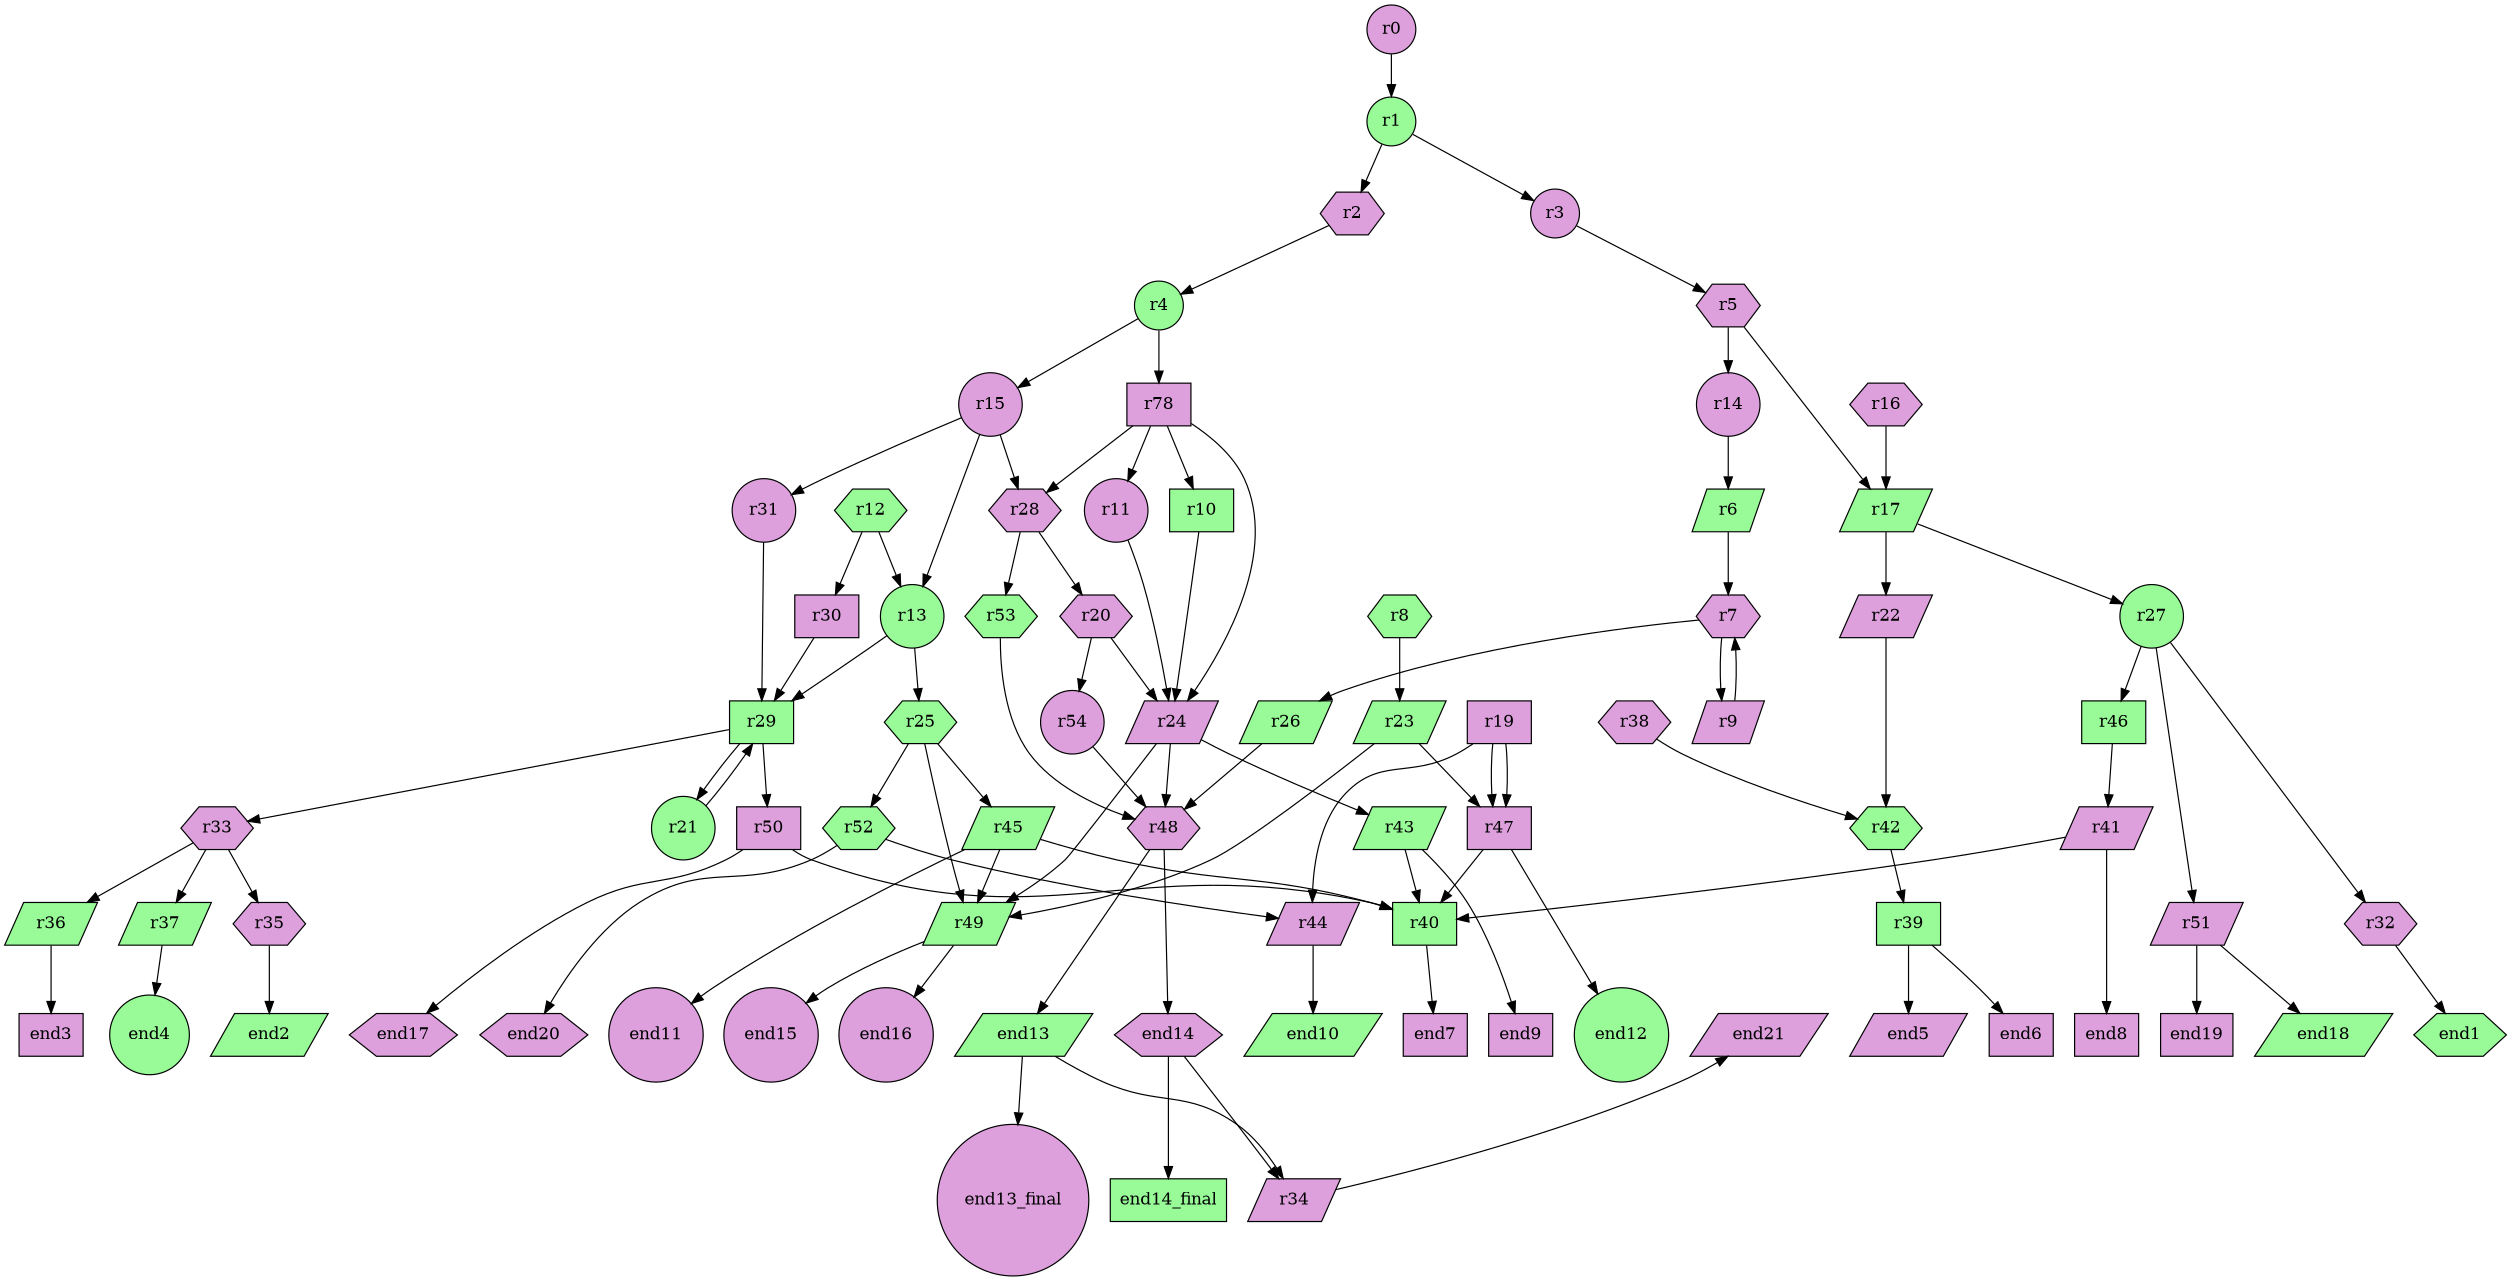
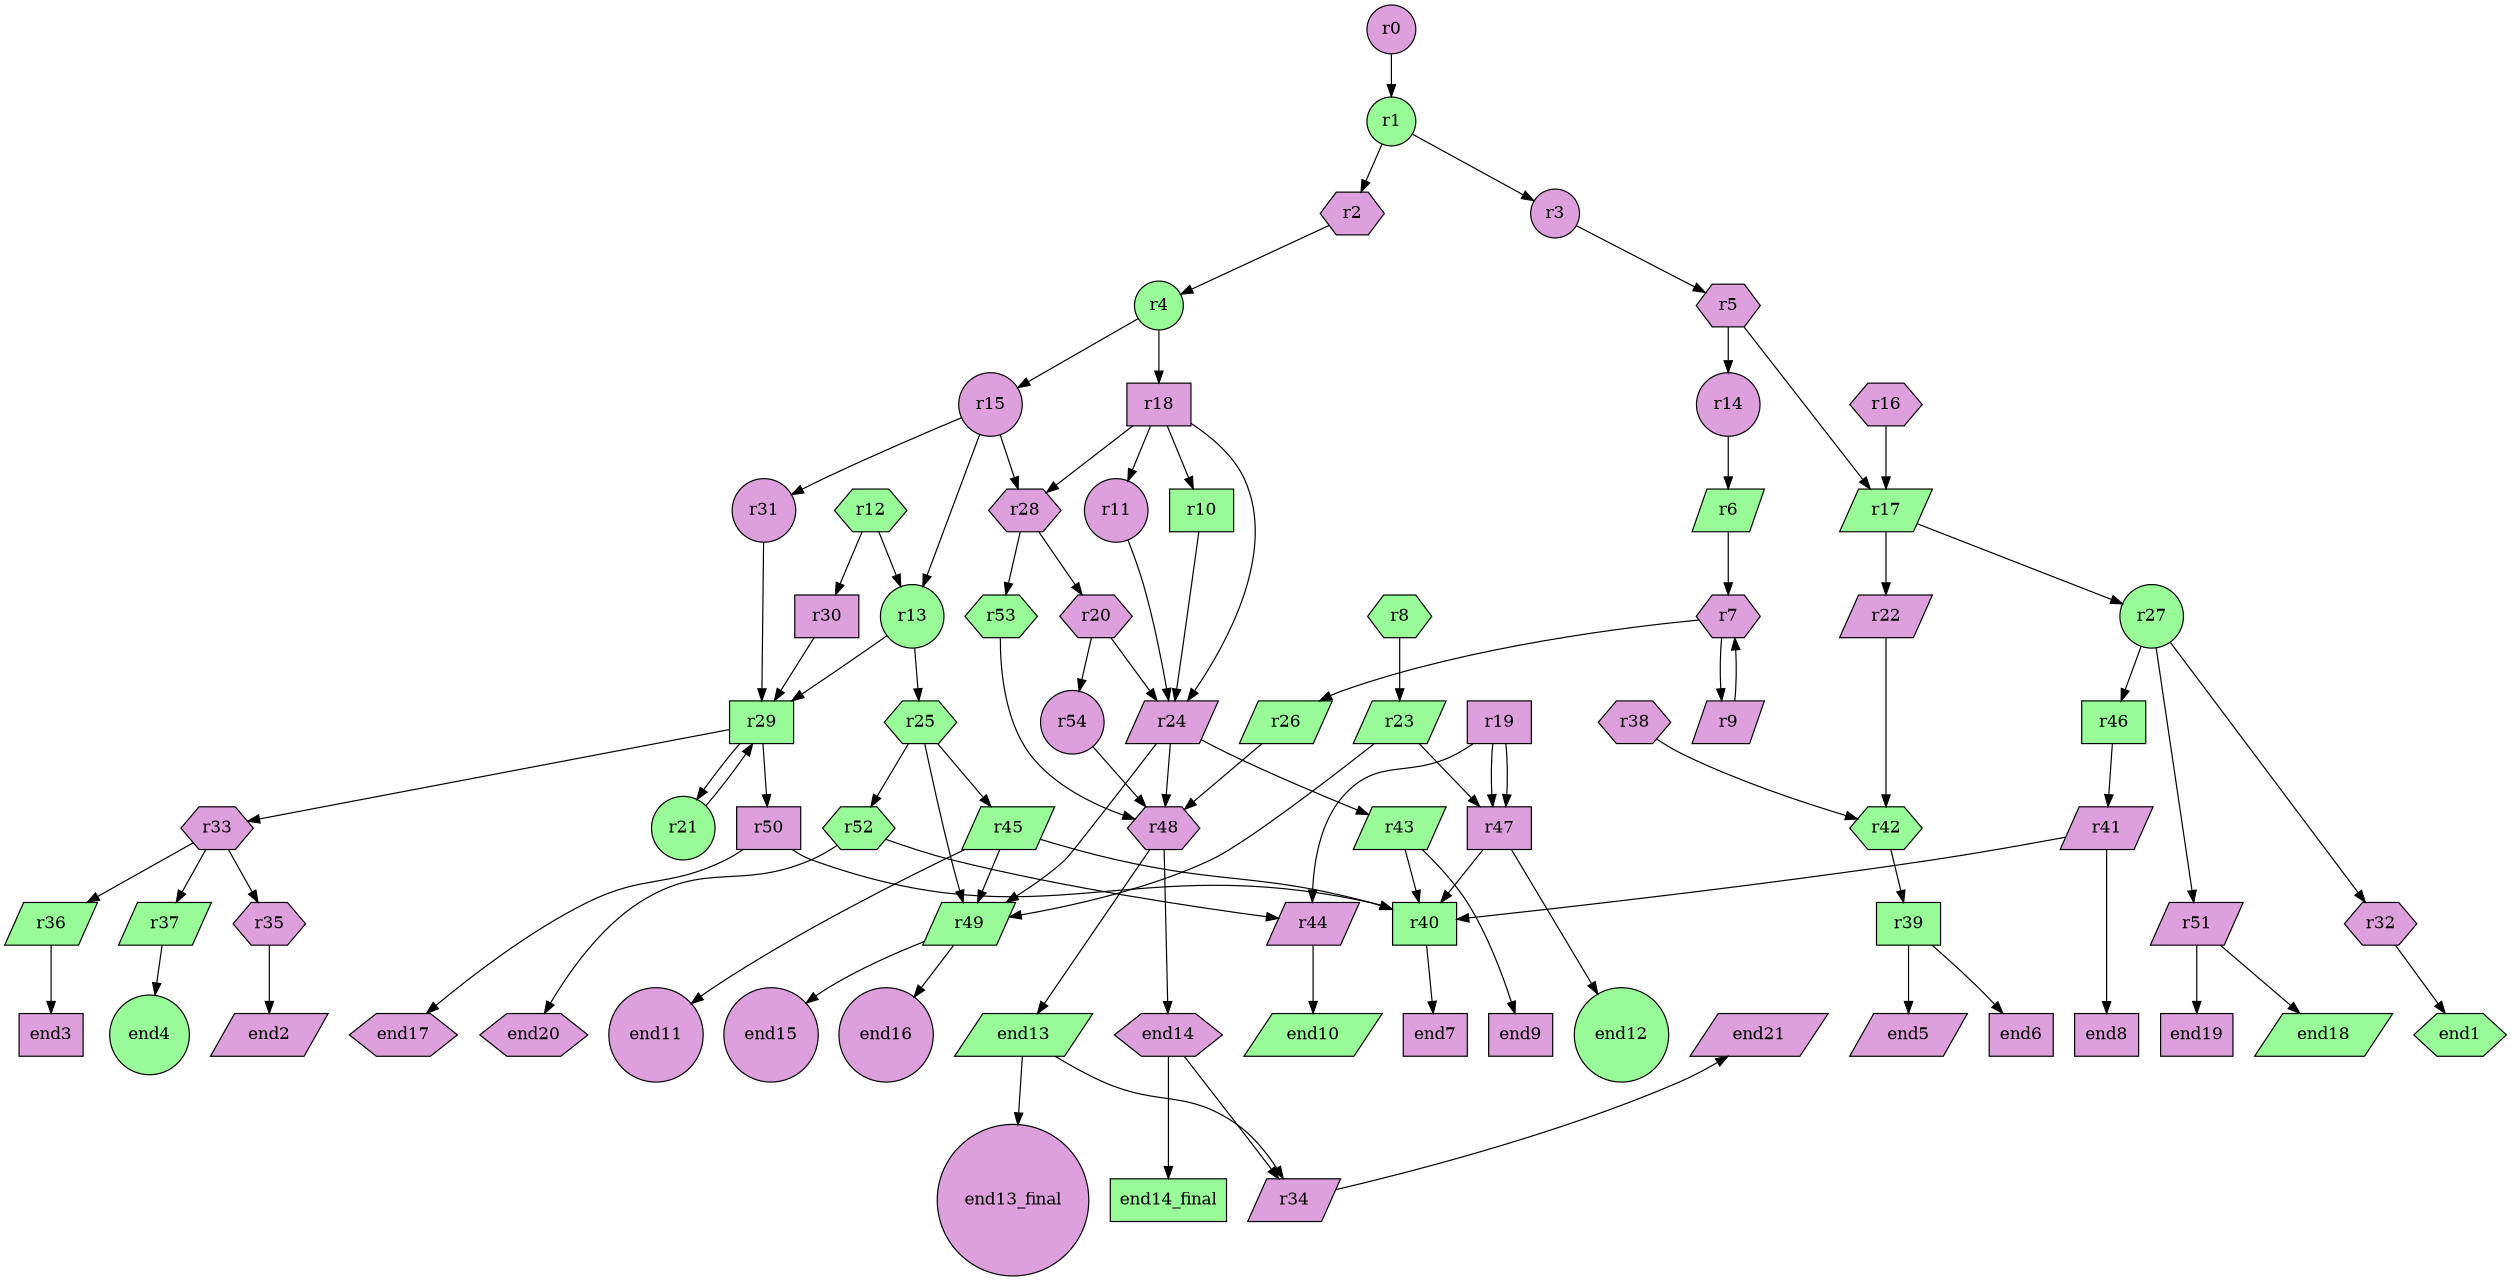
node "r78": label "r78" -> "r18"
node "end2": fillcolor palegreen -> plum
